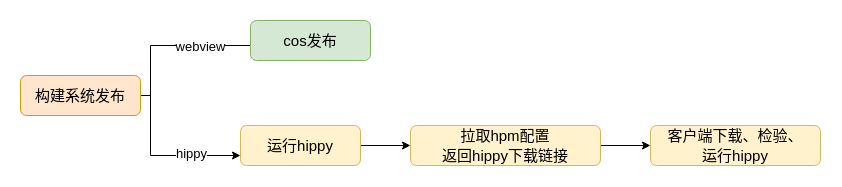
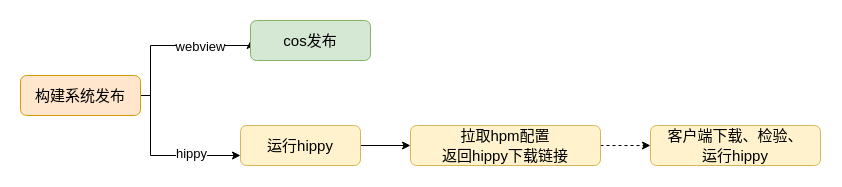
edge "cos发布" -- "构建系统发布": arrowhead none -> classic
edge "拉取hpm配置返回hippy下载链接" -> "客户端下载、检验、 运行hippy": style solid -> dashed
